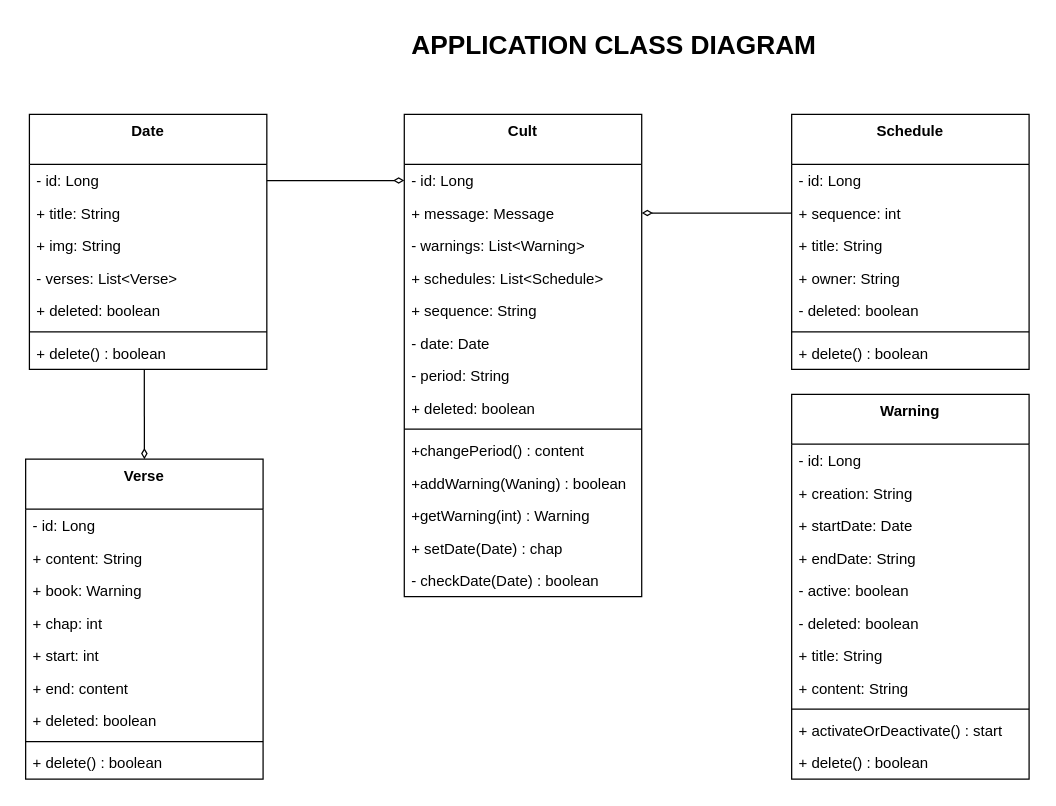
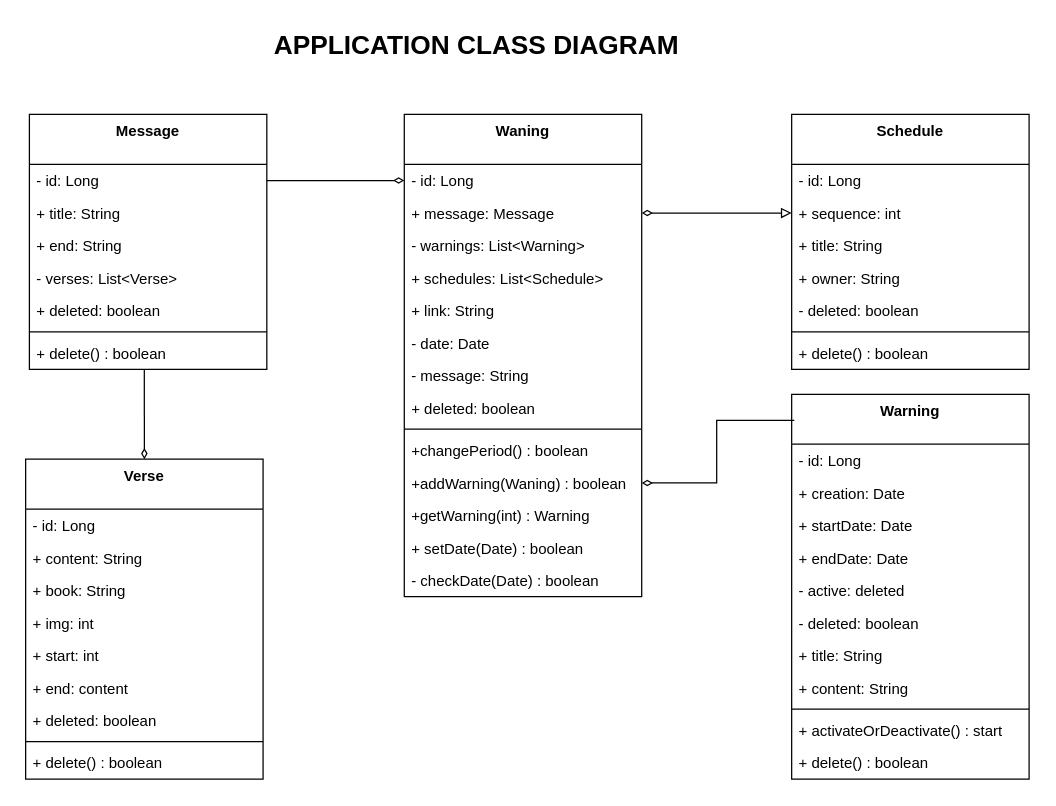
node "APPLICATION CLASS DIAGRAM": moved (614, 44) -> (477, 44)
node "Date": label "Date" -> "Message"
node "Cult": label "Cult" -> "Waning"
edge "+ sequence: int" -> "+ message: Message": arrowhead none -> block
node "+ img: String": label "+ img: String" -> "+ end: String"
node "+ sequence: String": label "+ sequence: String" -> "+ link: String"
node "- period: String": label "- period: String" -> "- message: String"
edge "Warning" -> "+addWarning(Waning) : boolean": added
node "+changePeriod() : content": label "+changePeriod() : content" -> "+changePeriod() : boolean"
node "+ creation: String": label "+ creation: String" -> "+ creation: Date"
node "+ setDate(Date) : chap": label "+ setDate(Date) : chap" -> "+ setDate(Date) : boolean"
node "+ endDate: String": label "+ endDate: String" -> "+ endDate: Date"
node "+ book: Warning": label "+ book: Warning" -> "+ book: String"
node "- active: boolean": label "- active: boolean" -> "- active: deleted"
node "+ chap: int": label "+ chap: int" -> "+ img: int"
